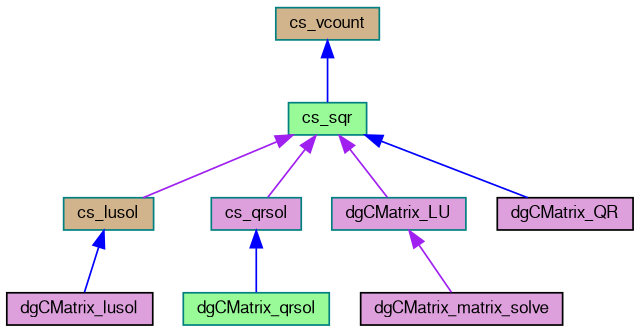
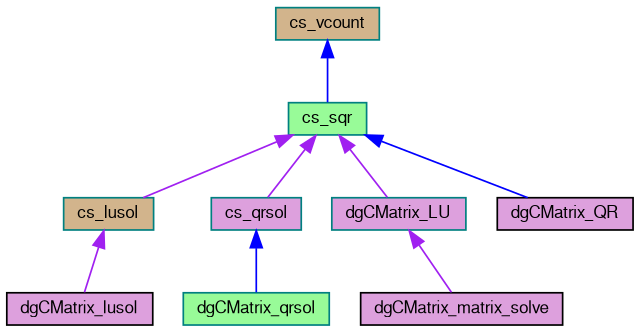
edge "dgCMatrix_lusol" -> "cs_lusol": color blue -> purple
